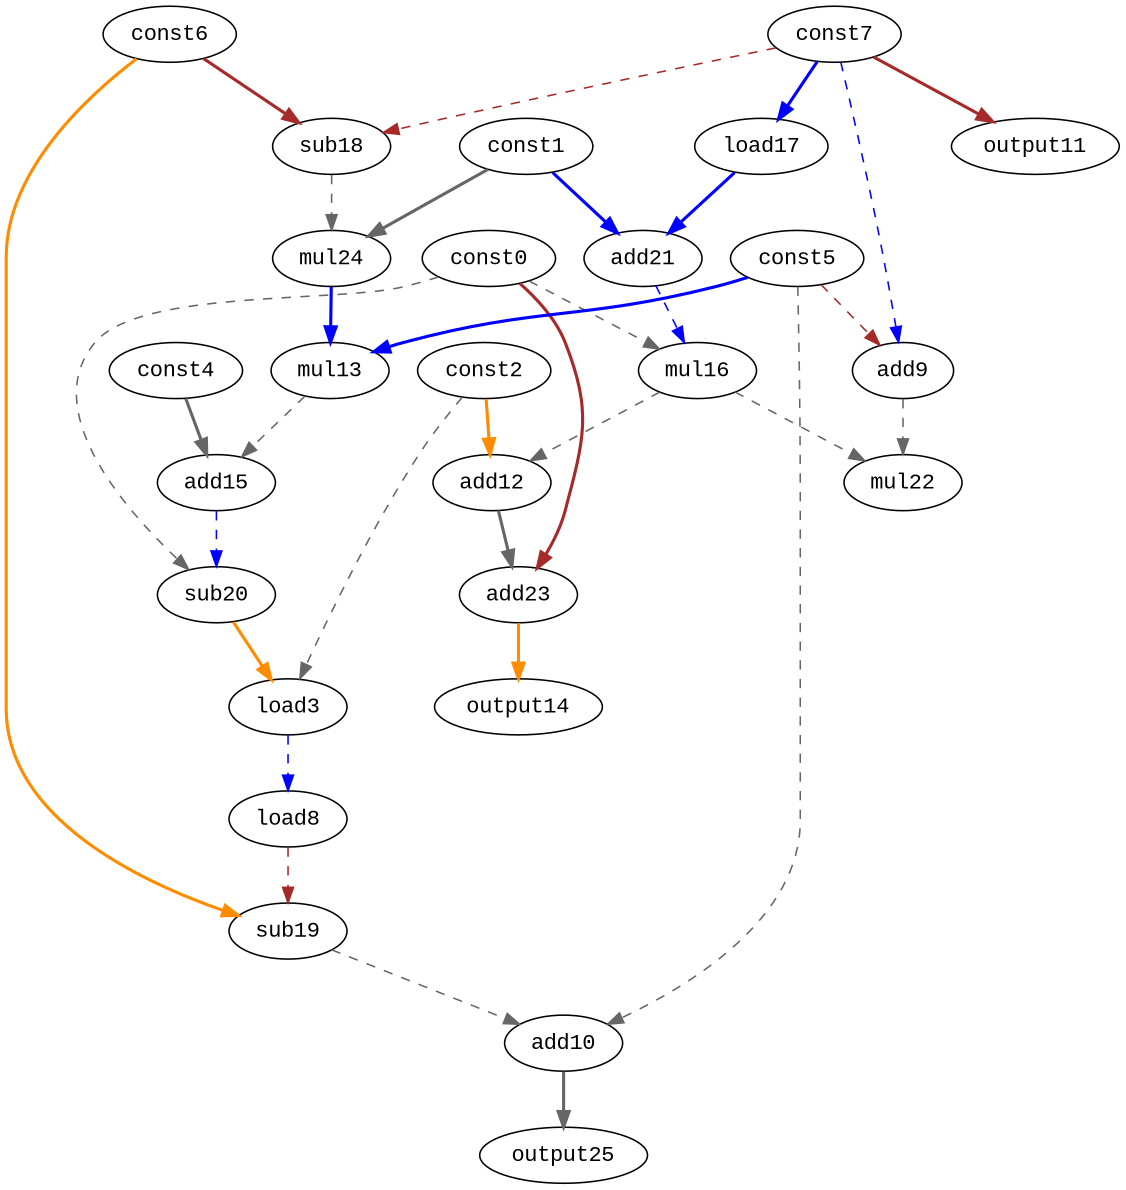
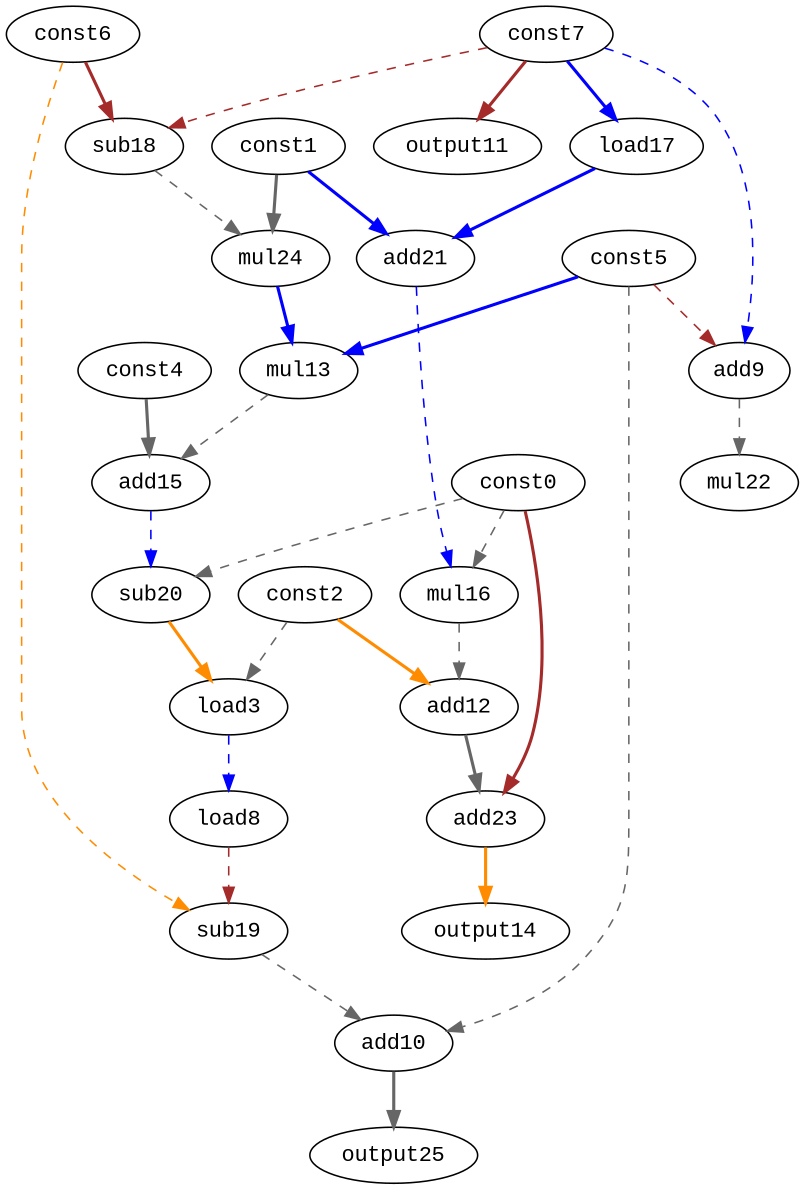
edge "mul16" -> "mul22": removed
edge "const6" -> "sub19": style bold -> dashed
